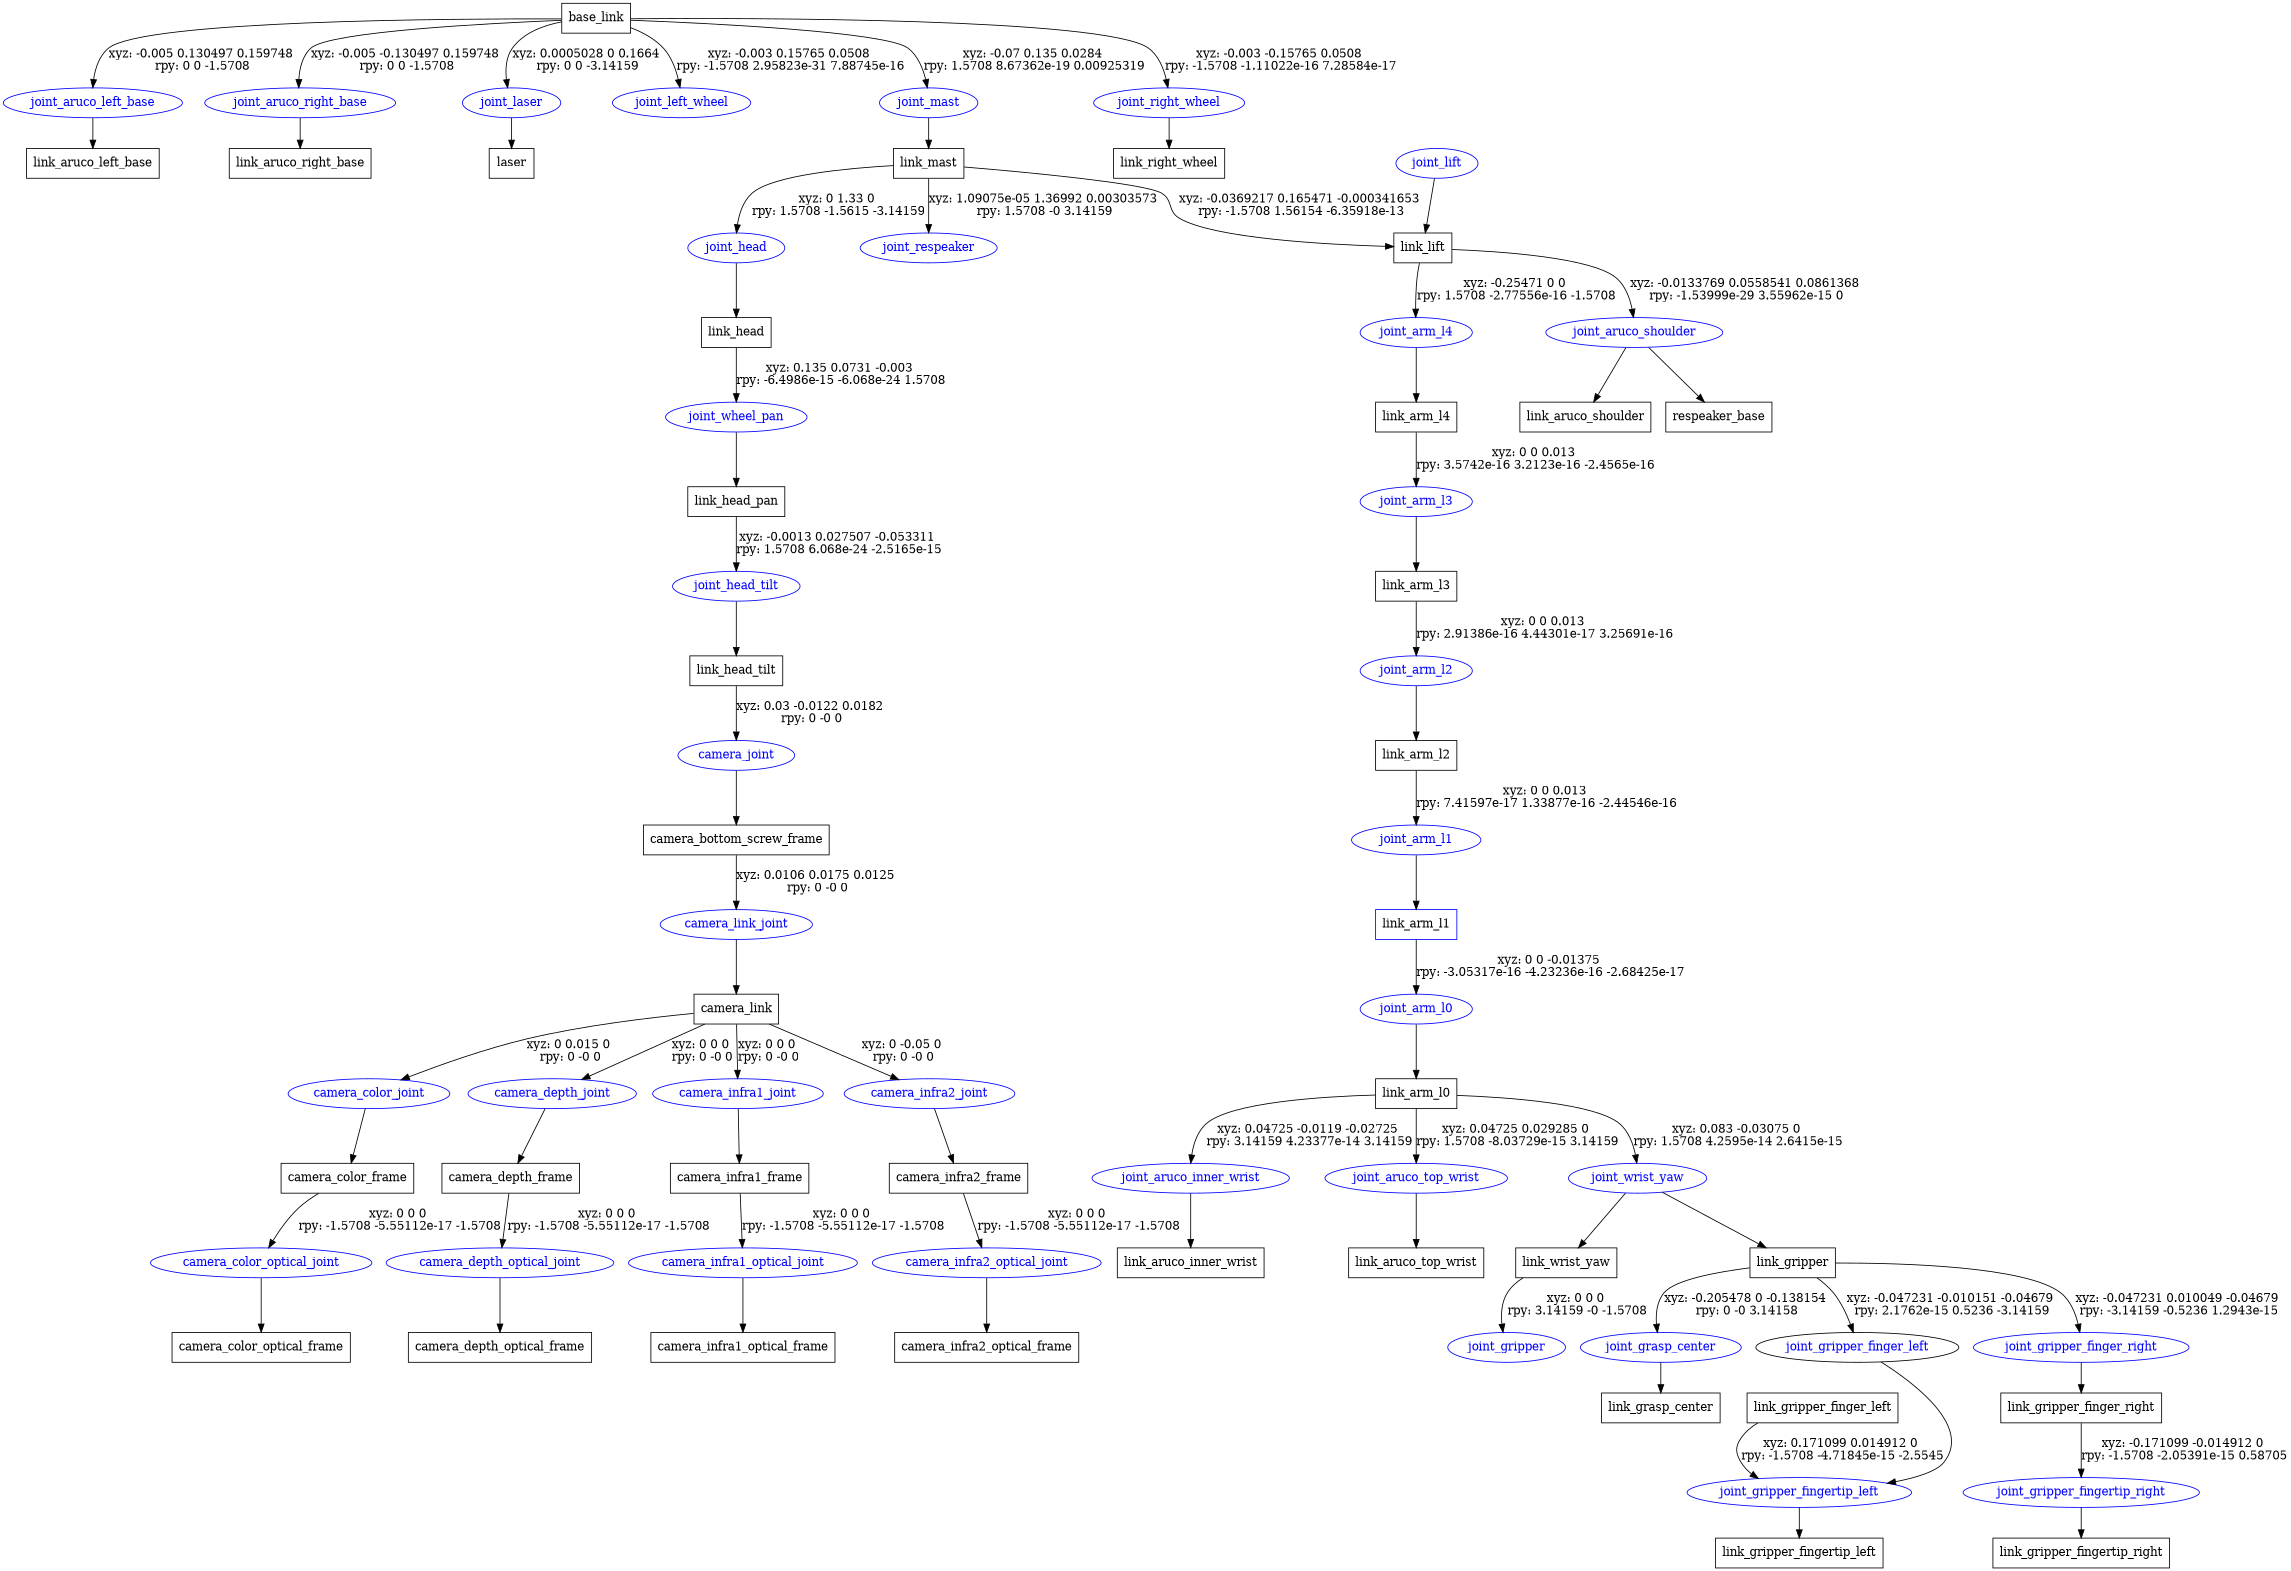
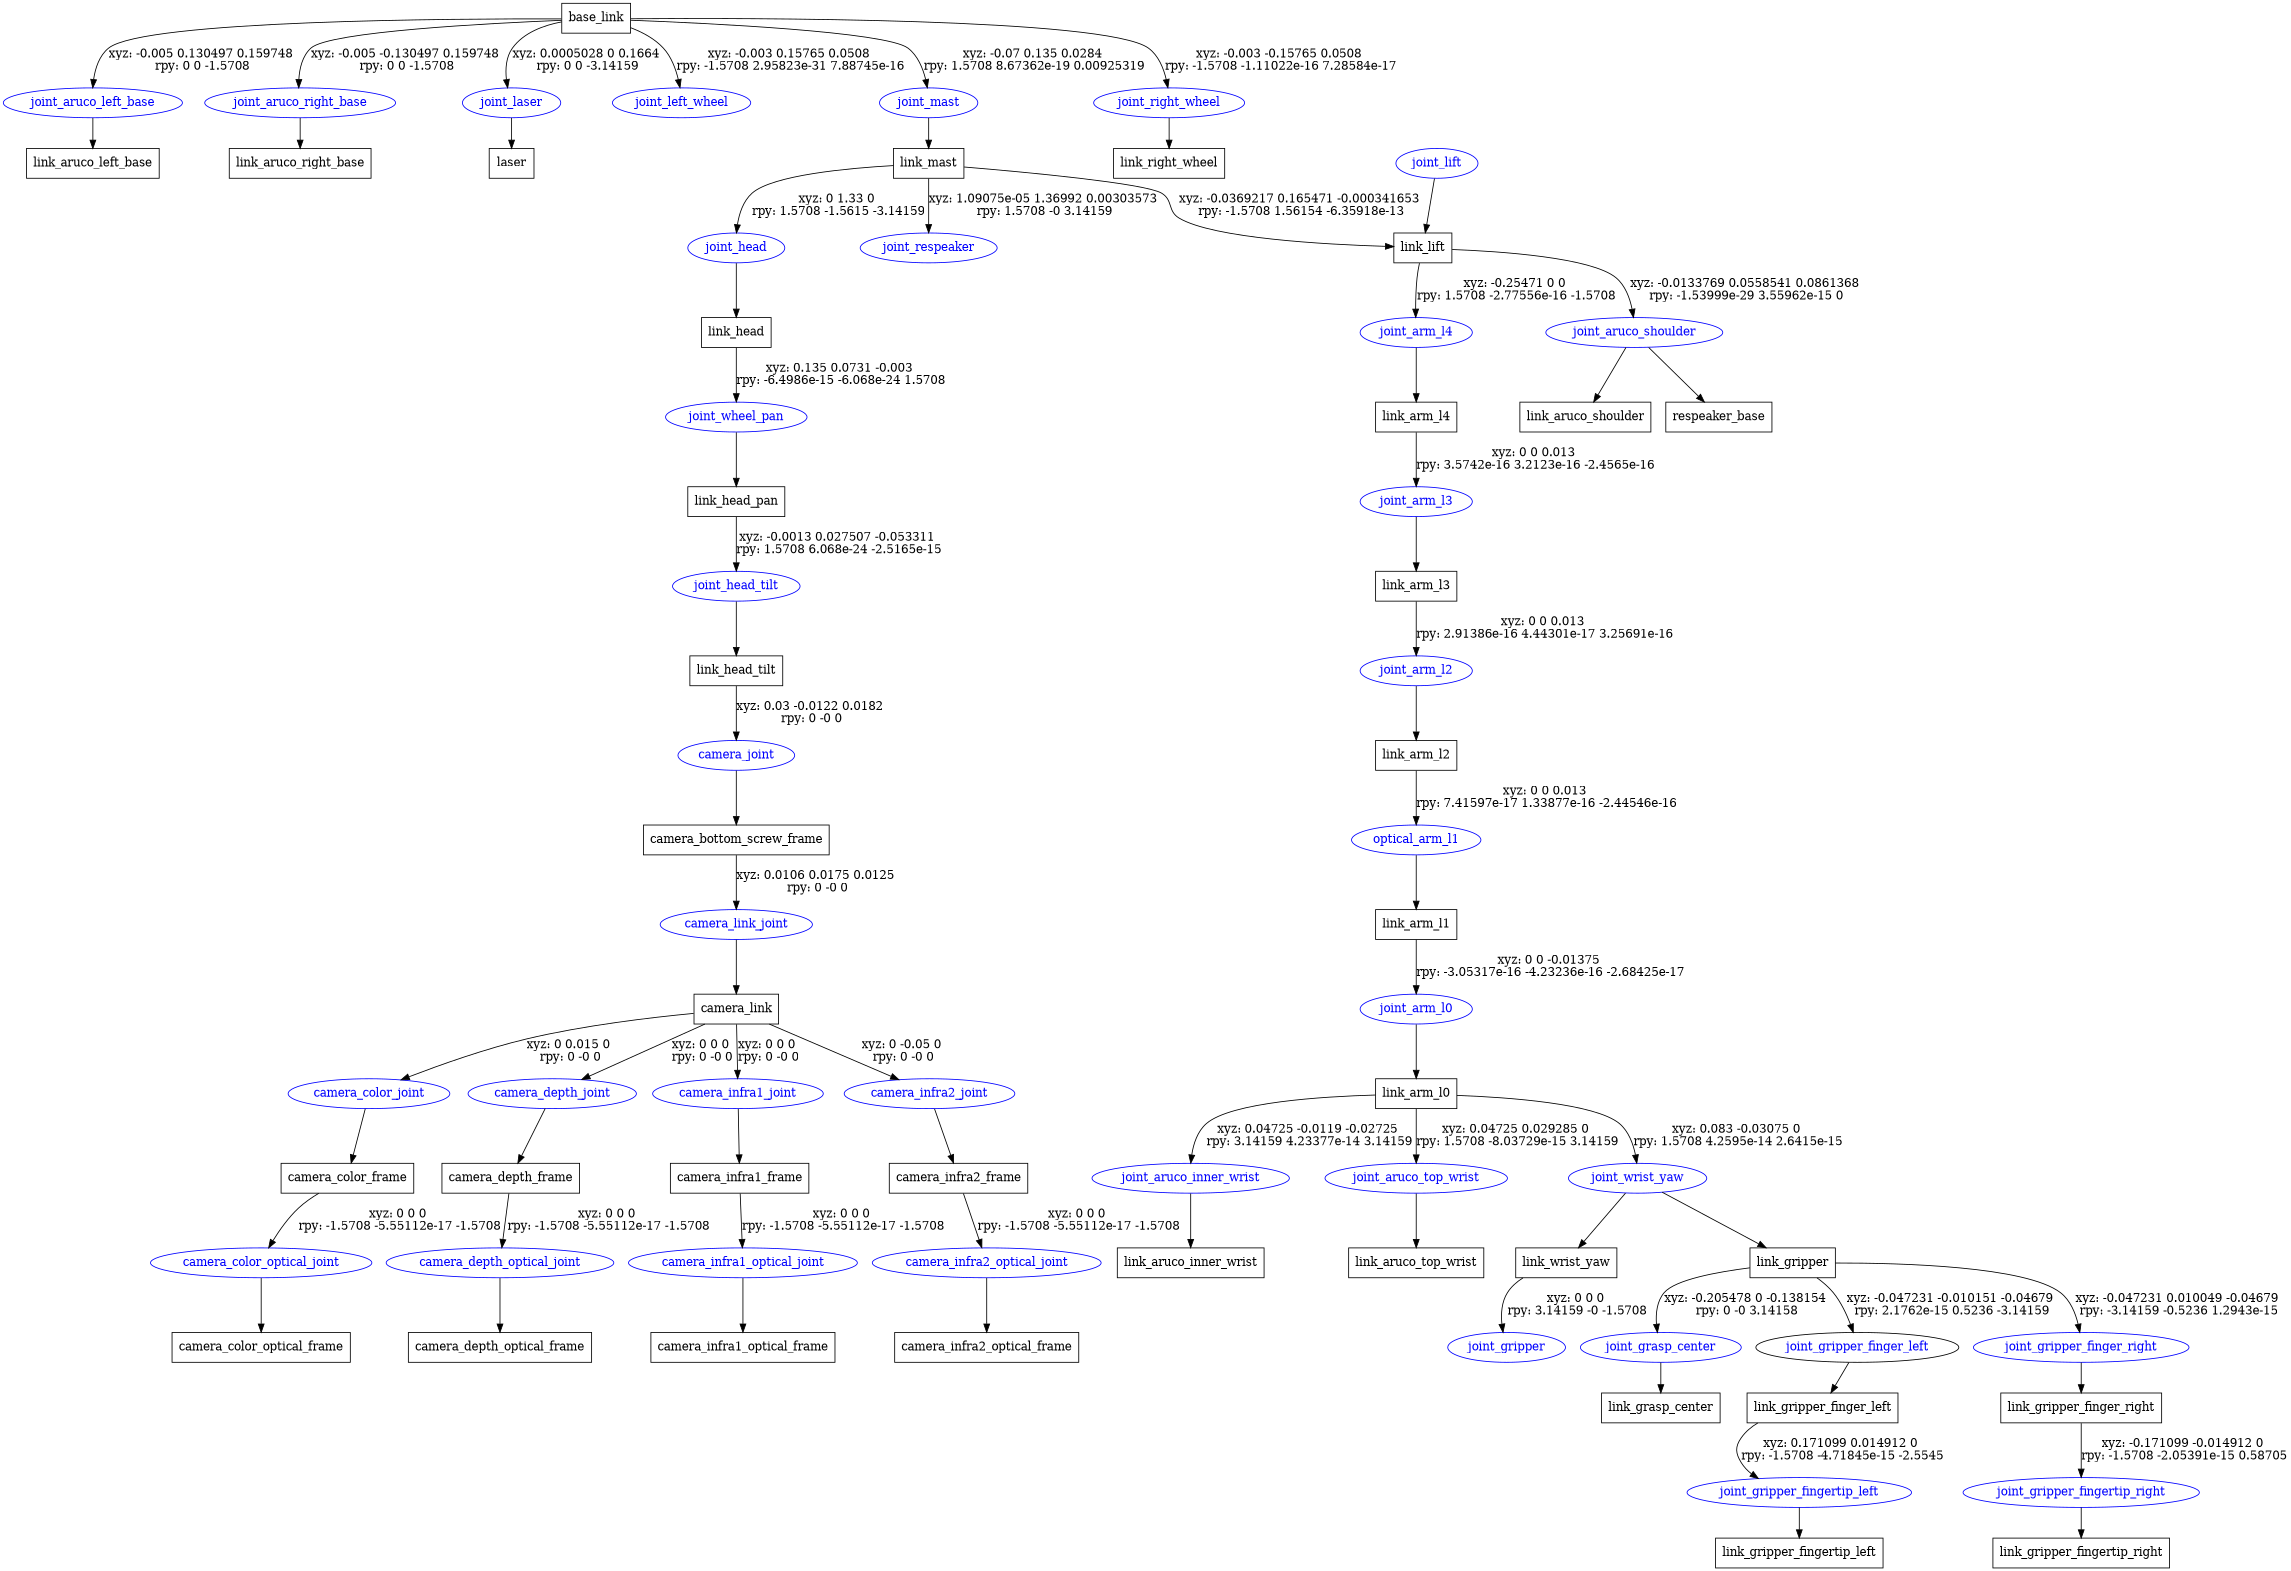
node "joint_arm_l1": label "joint_arm_l1" -> "optical_arm_l1"
node "link_arm_l1": color blue -> black
edge "joint_gripper_finger_left" -> "joint_gripper_fingertip_left": now "joint_gripper_finger_left" -> "link_gripper_finger_left"
